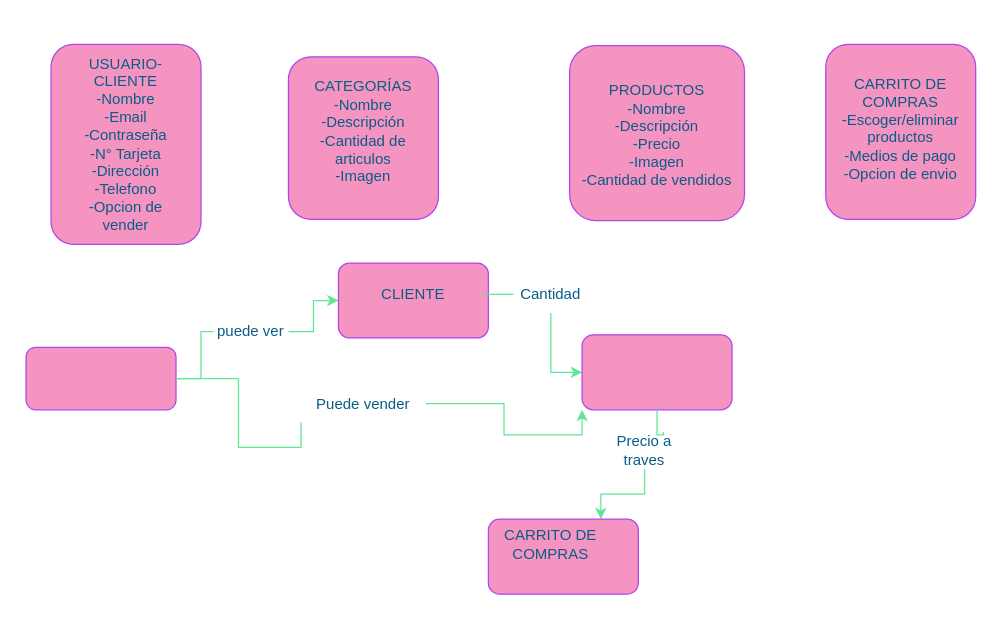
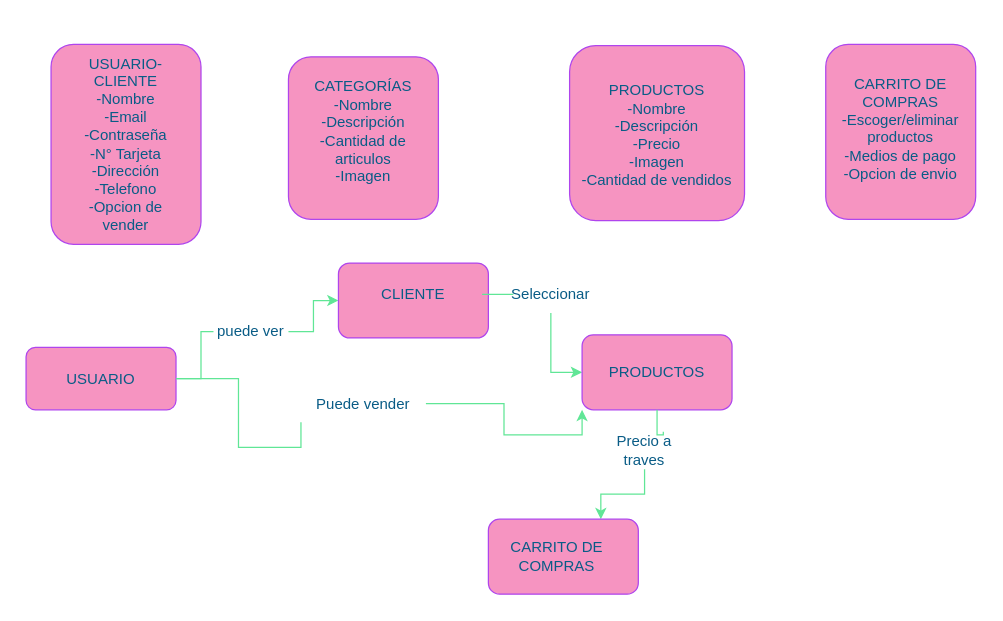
node "Cantidad": label "Cantidad" -> "Seleccionar"
node "PRODUCTOS": added
node "USUARIO": added
node "CARRITO DE COMPRAS": moved (551, 544) -> (557, 557)
